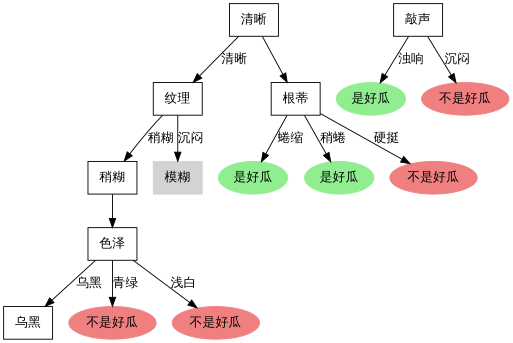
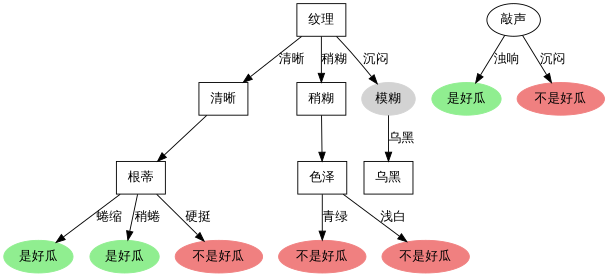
node "敲声": shape box -> ellipse
edge "清晰" -> "纹理": reversed
node "模糊": shape box -> ellipse
edge "色泽" -> "乌黑": now "模糊" -> "乌黑"
